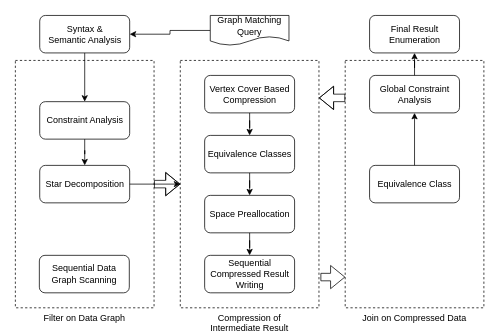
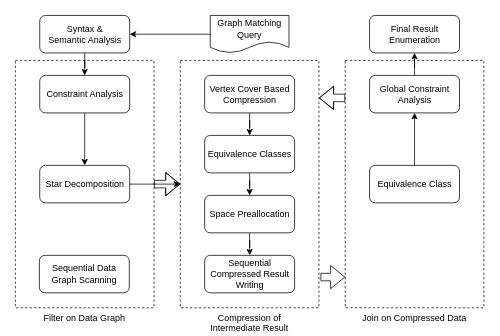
node "Graph Matching Query": size 79x30 -> 79x38
node "Constraint Analysis": moved (85, 120) -> (85, 94)
